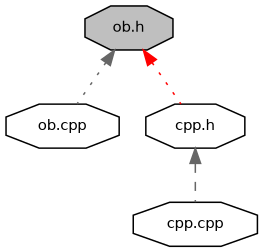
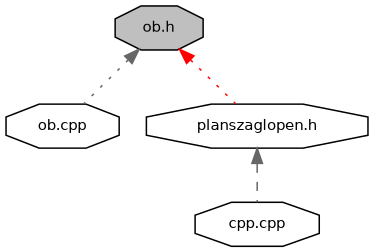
node "cpp.h": label "cpp.h" -> "planszaglopen.h"
